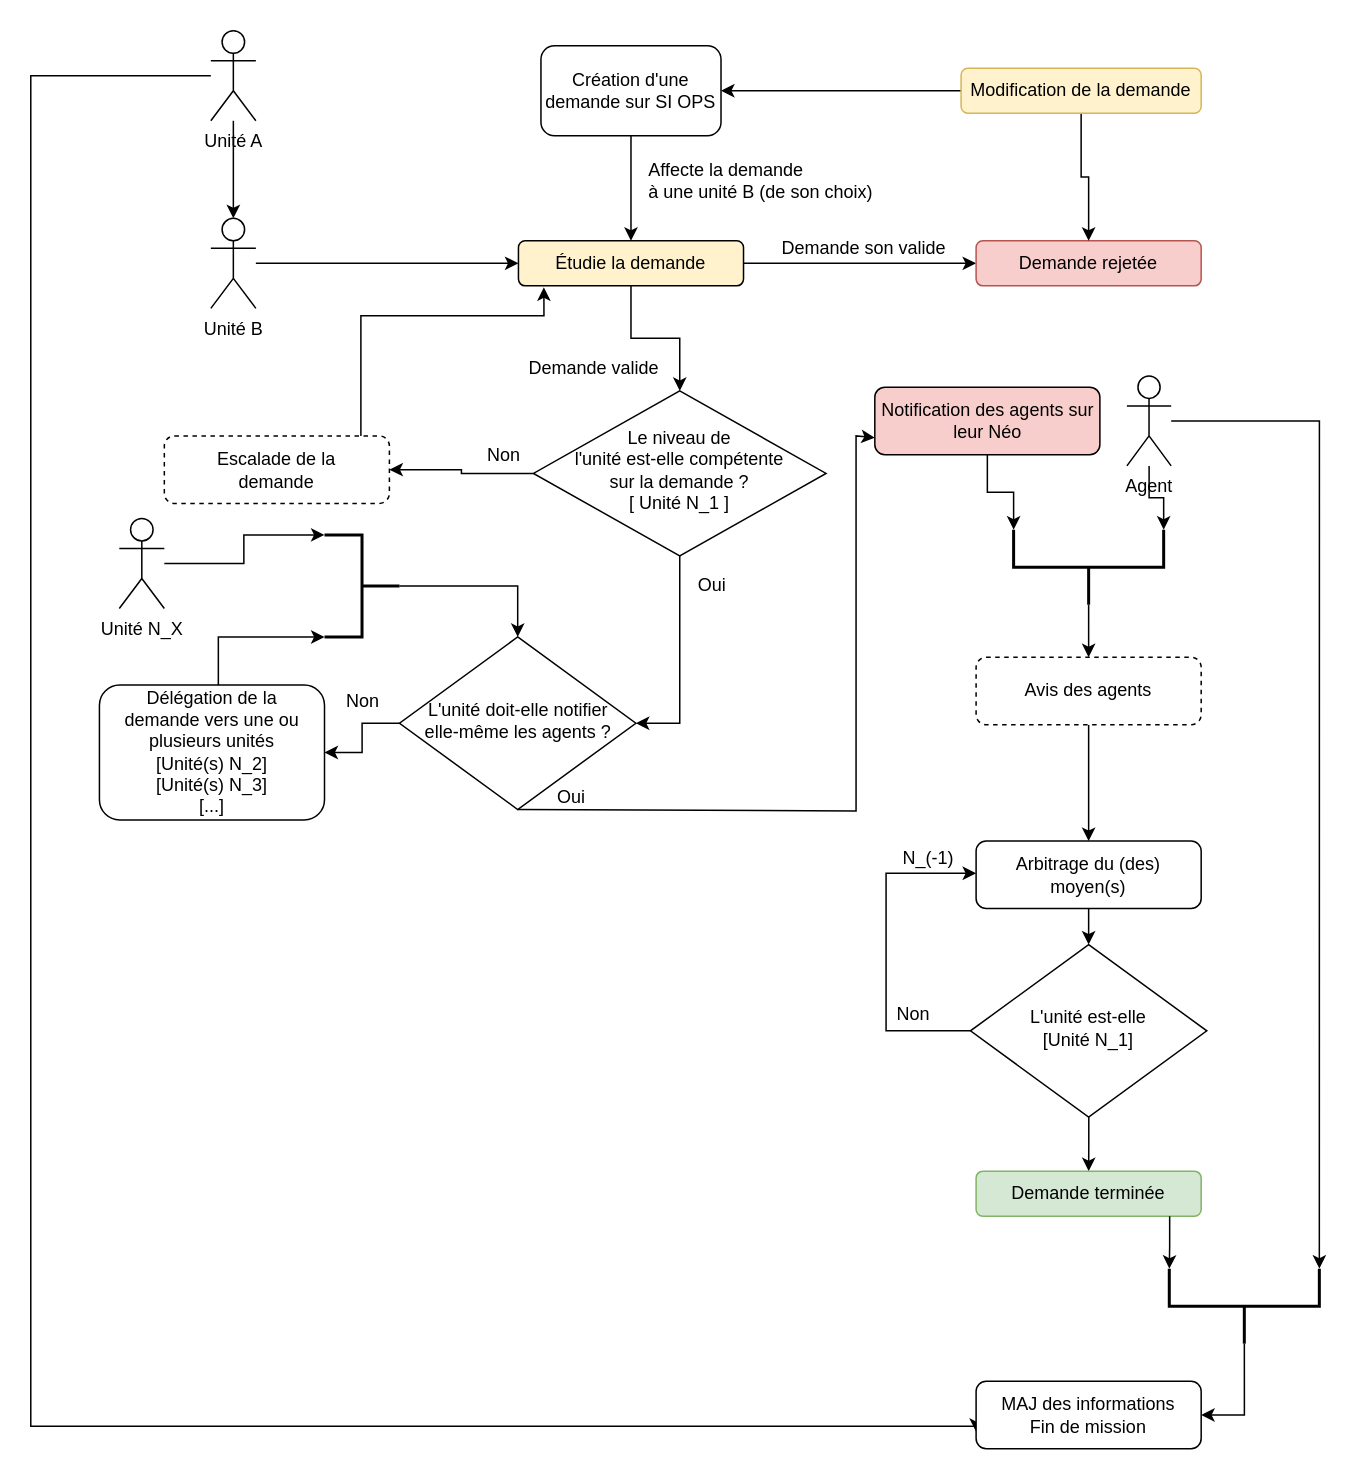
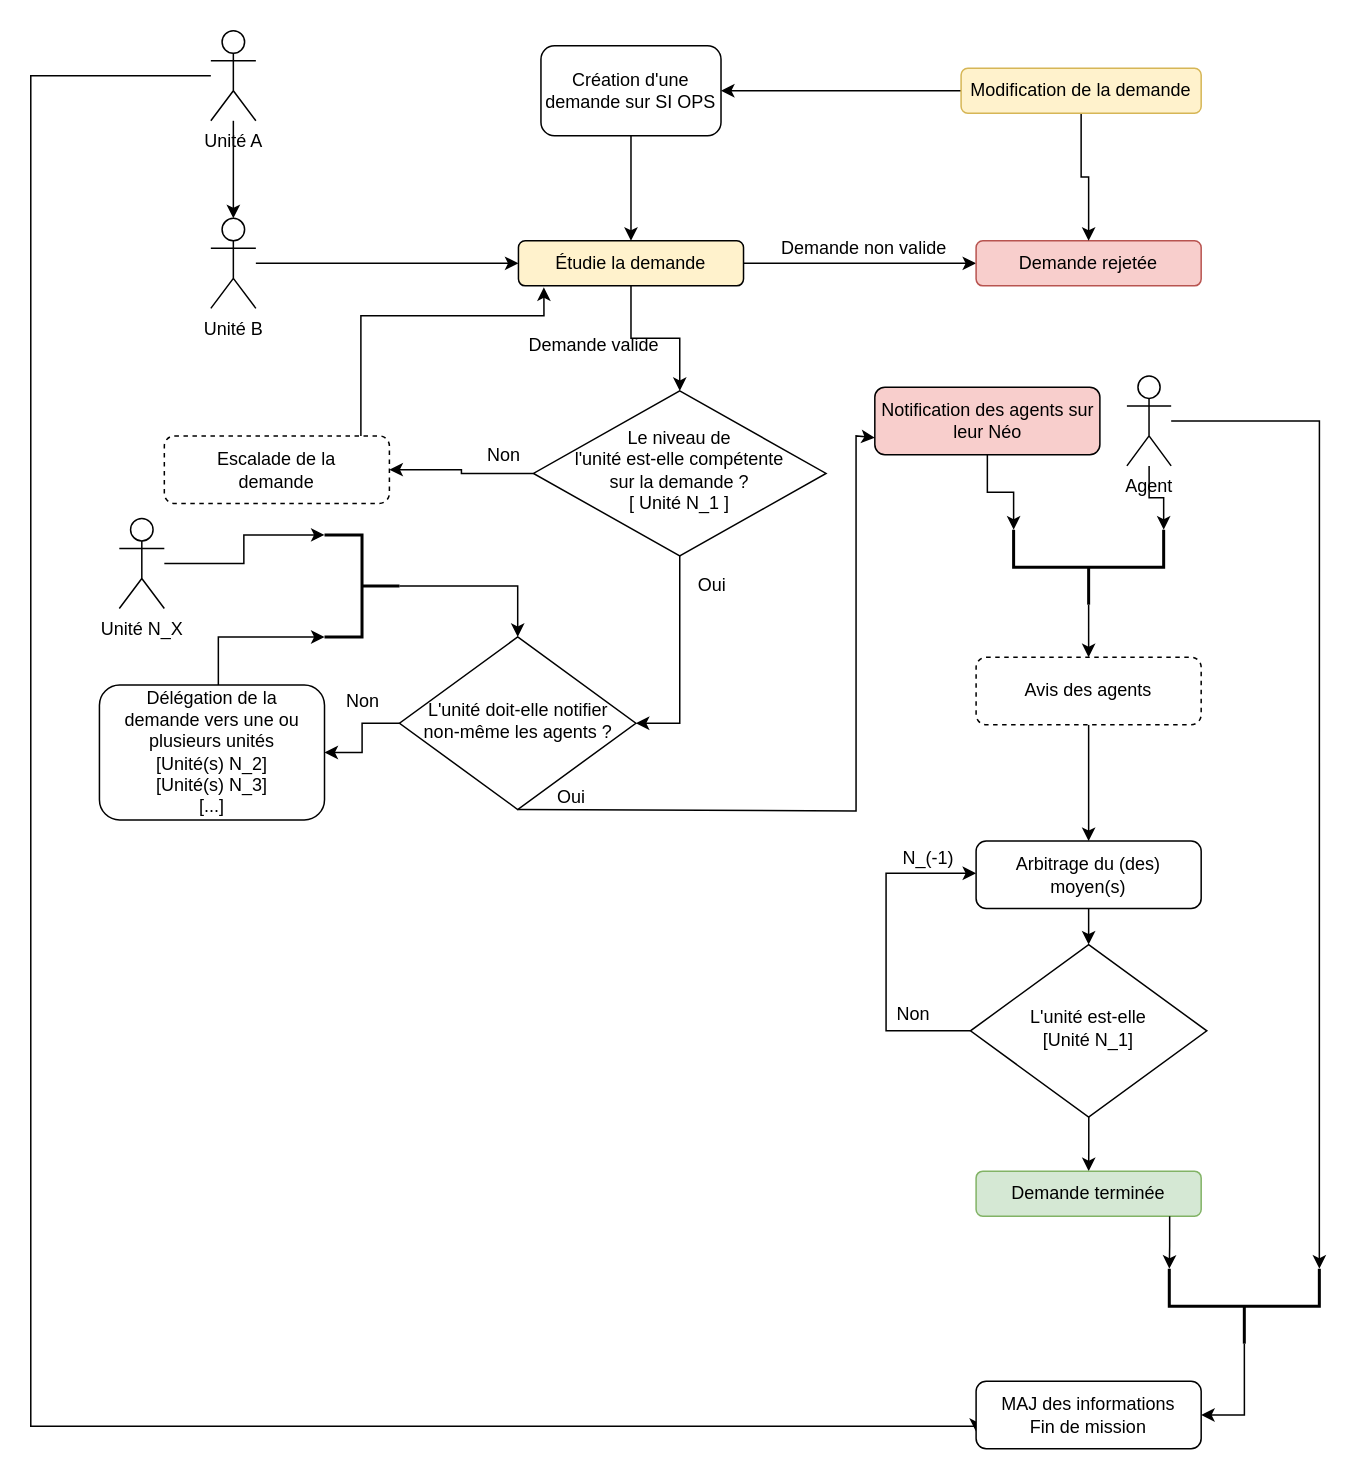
node "Affecte la demande à une unité B (de son choix)": removed
node "Demande son valide": label "Demande son valide" -> "Demande non valide"
node "Demande valide": moved (593, 368) -> (593, 346)
node "L'unité doit-elle notifier elle-même les agents ?": label "L'unité doit-elle notifier elle-même les agents ?" -> "L'unité doit-elle notifier non-même les agents ?"
